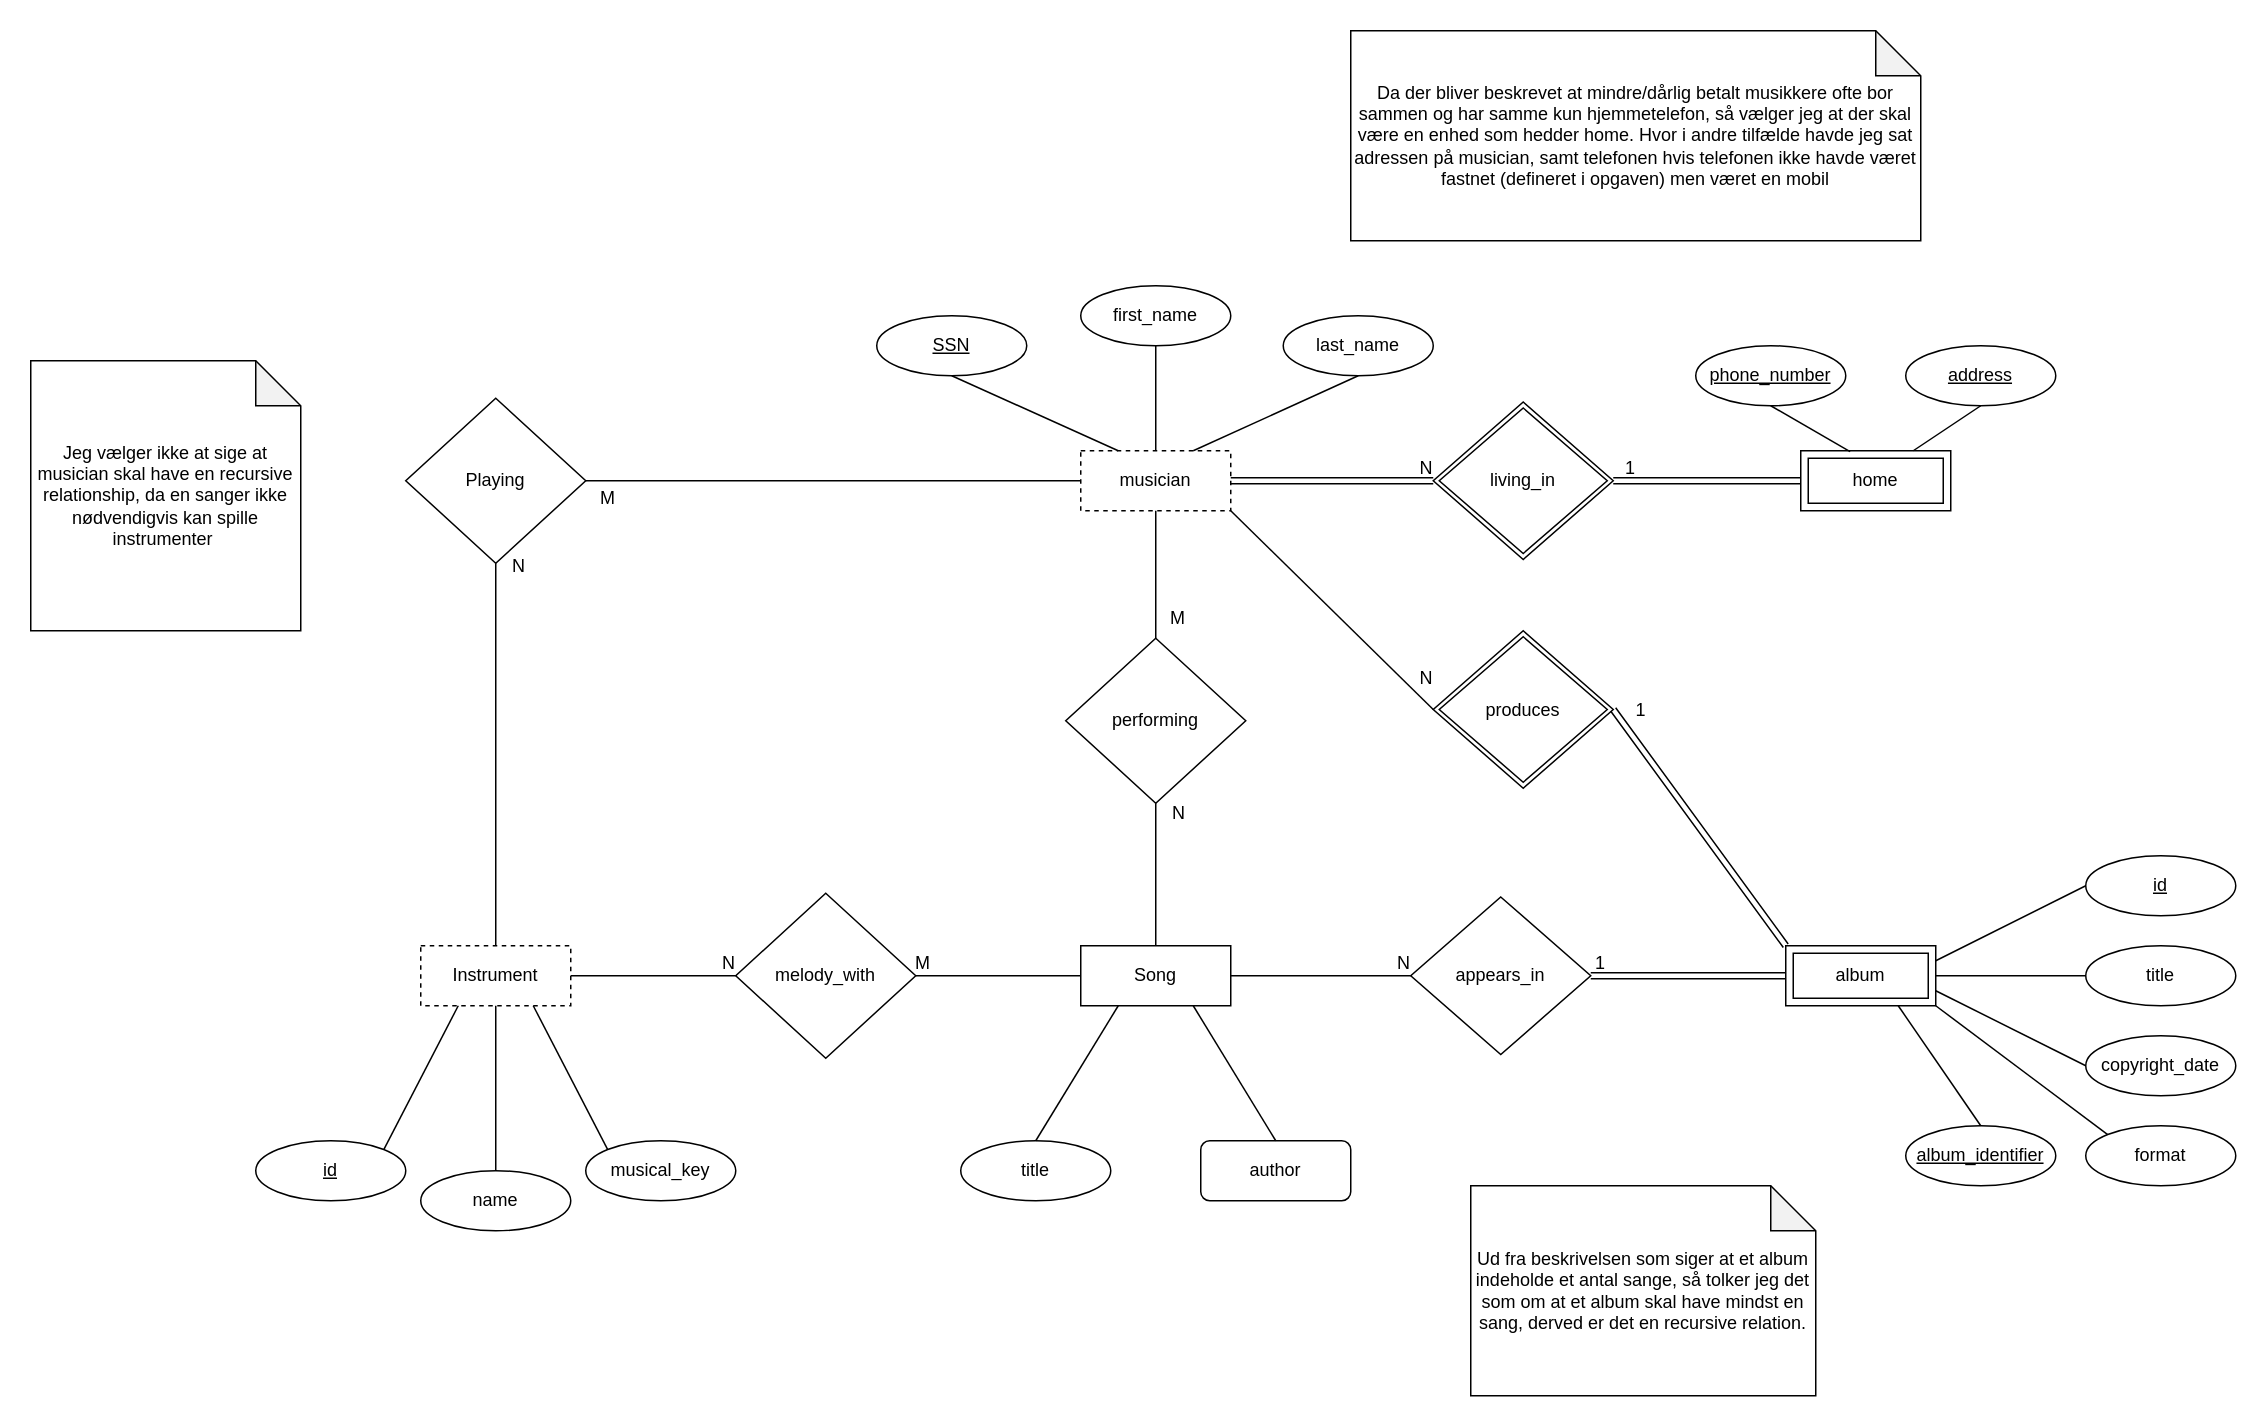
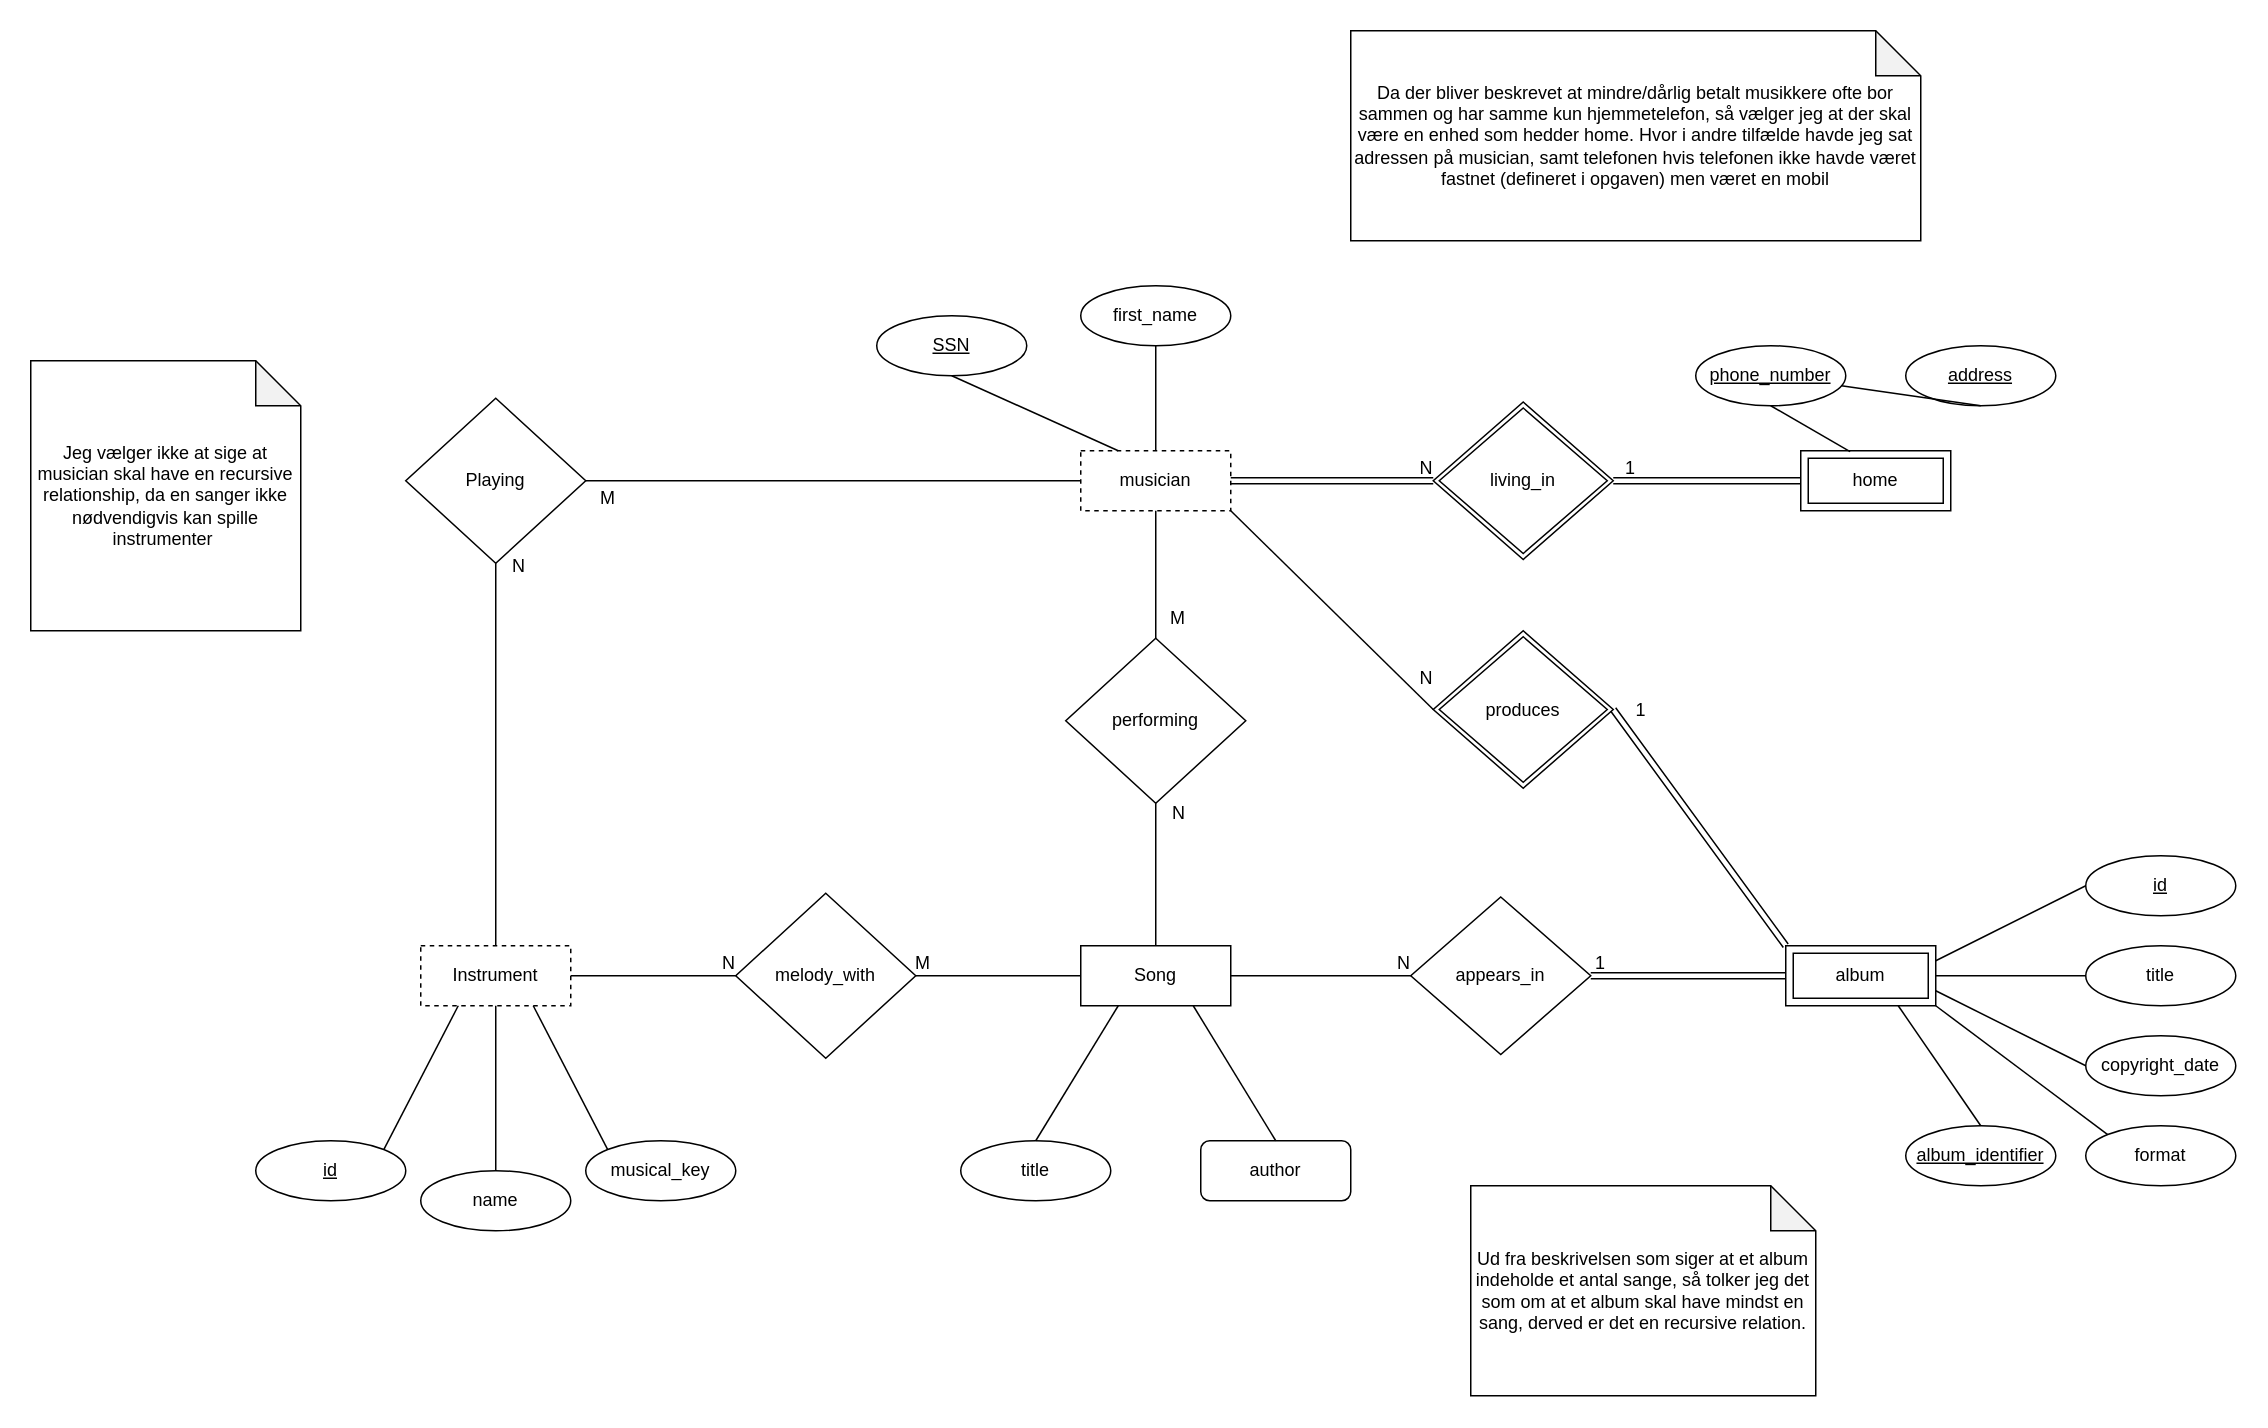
node "last_name": removed
edge "last_name" -- "musician": removed
edge "address" -- "home": now "address" -- "phone_number"
